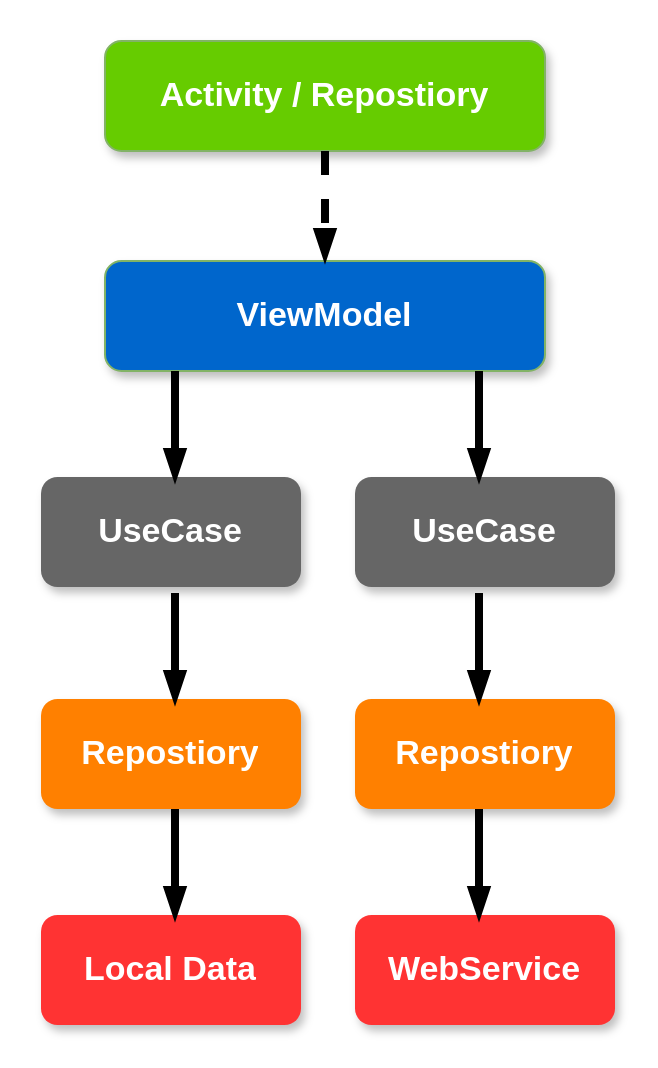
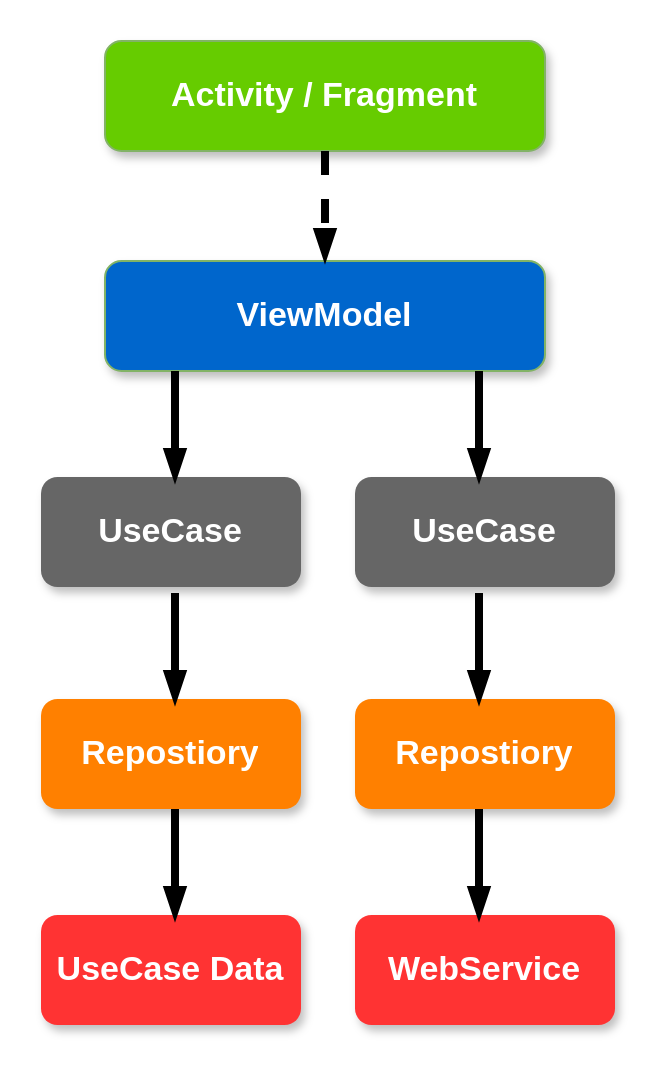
node "Activity / Repostiory": label "Activity / Repostiory" -> "Activity / Fragment"
node "Local Data": label "Local Data" -> "UseCase Data"
